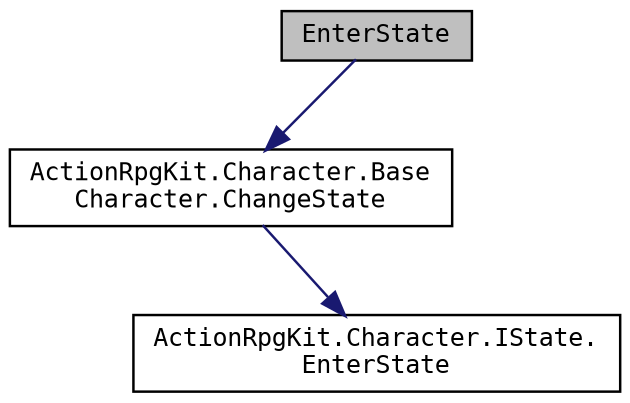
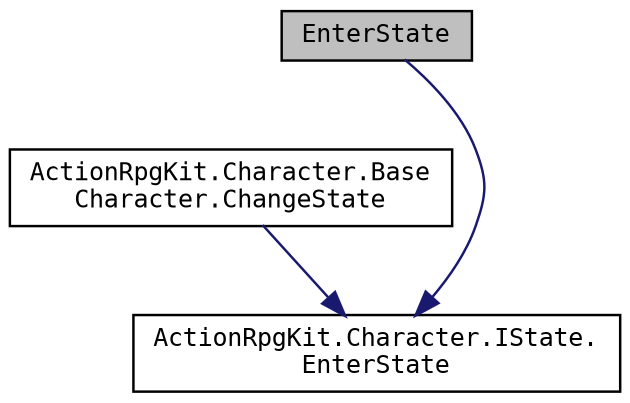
edge "EnterState" -> "ActionRpgKit.Character.Base Character.ChangeState": now "EnterState" -> "ActionRpgKit.Character.IState. EnterState"
